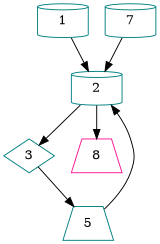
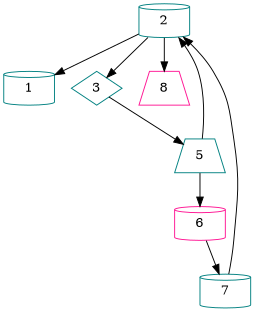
edge "1" -> "2": reversed
node "6": added
